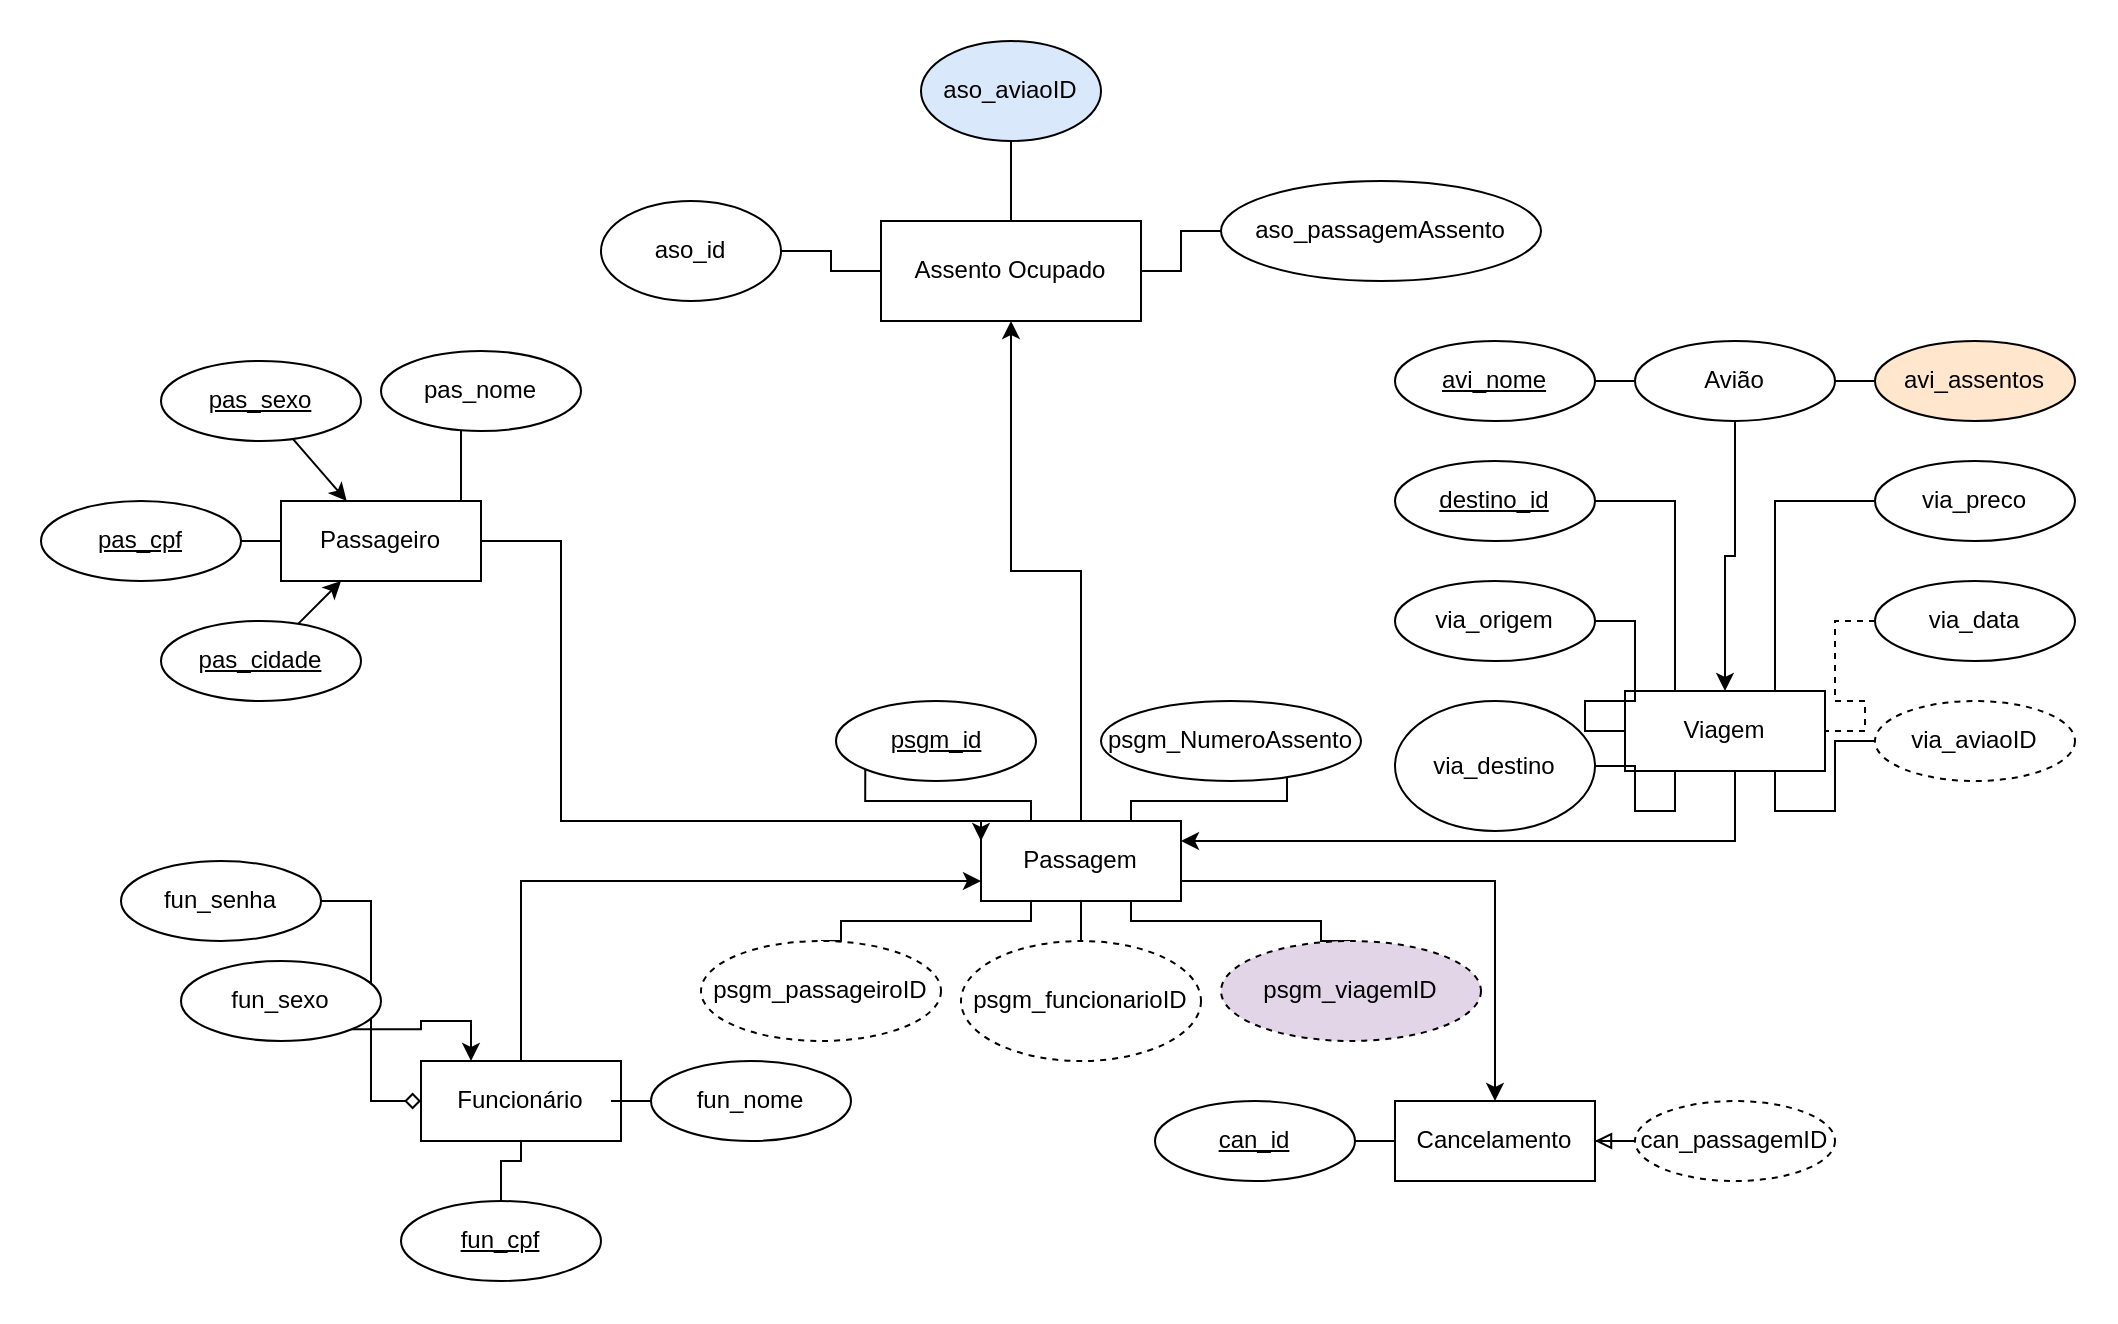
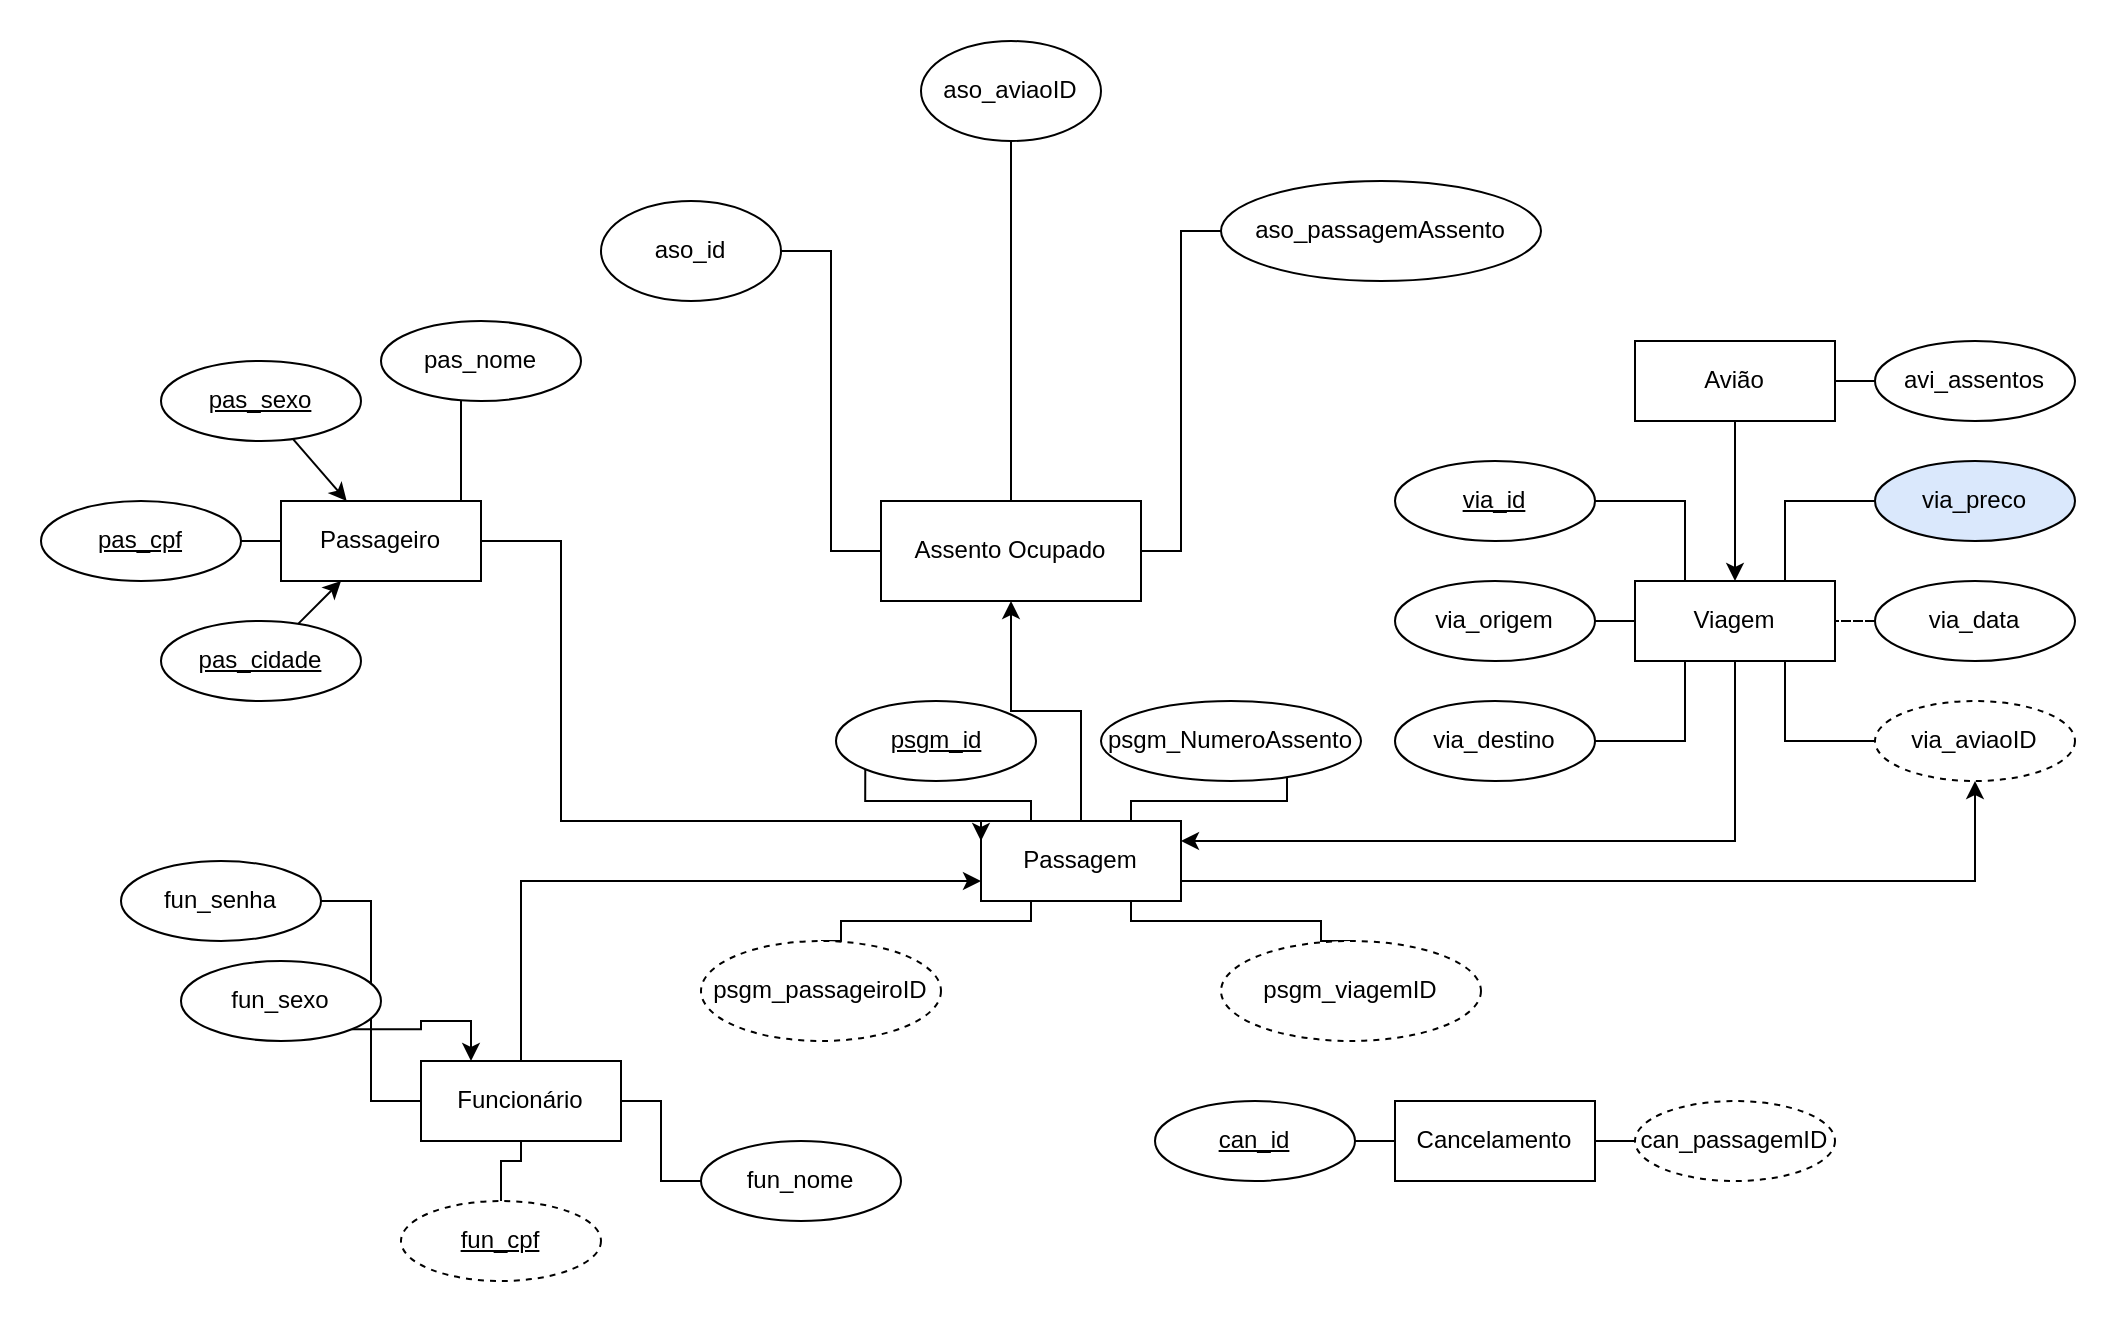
node "aso_aviaoID": fillcolor #dae8fc -> #ffffff
node "Assento Ocupado": moved (1011, 271) -> (1011, 551)
node "avi_nome": removed
edge "avi_nome" -- "Avião": removed
node "Avião": shape ellipse -> rectangle
node "avi_assentos": fillcolor #ffe6cc -> #ffffff
node "pas_nome": moved (481, 391) -> (481, 361)
node "destino_id": label "destino_id" -> "via_id"
node "via_preco": fillcolor #ffffff -> #dae8fc
node "Viagem": moved (1725, 731) -> (1735, 621)
node "via_destino": size 200x130 -> 200x80
edge "Passagem" -- "psgm_funcionarioID": removed
edge "Passagem" -> "Cancelamento": now "Passagem" -> "via_aviaoID"
node "psgm_viagemID": fillcolor #e1d5e7 -> #ffffff
node "psgm_funcionarioID": removed
edge "fun_senha" -> "Funcionário": arrowhead diamond -> none
node "fun_nome": moved (751, 1101) -> (801, 1181)
edge "can_passagemID" -> "Cancelamento": arrowhead block -> none
node "fun_cpf": style solid -> dashed
